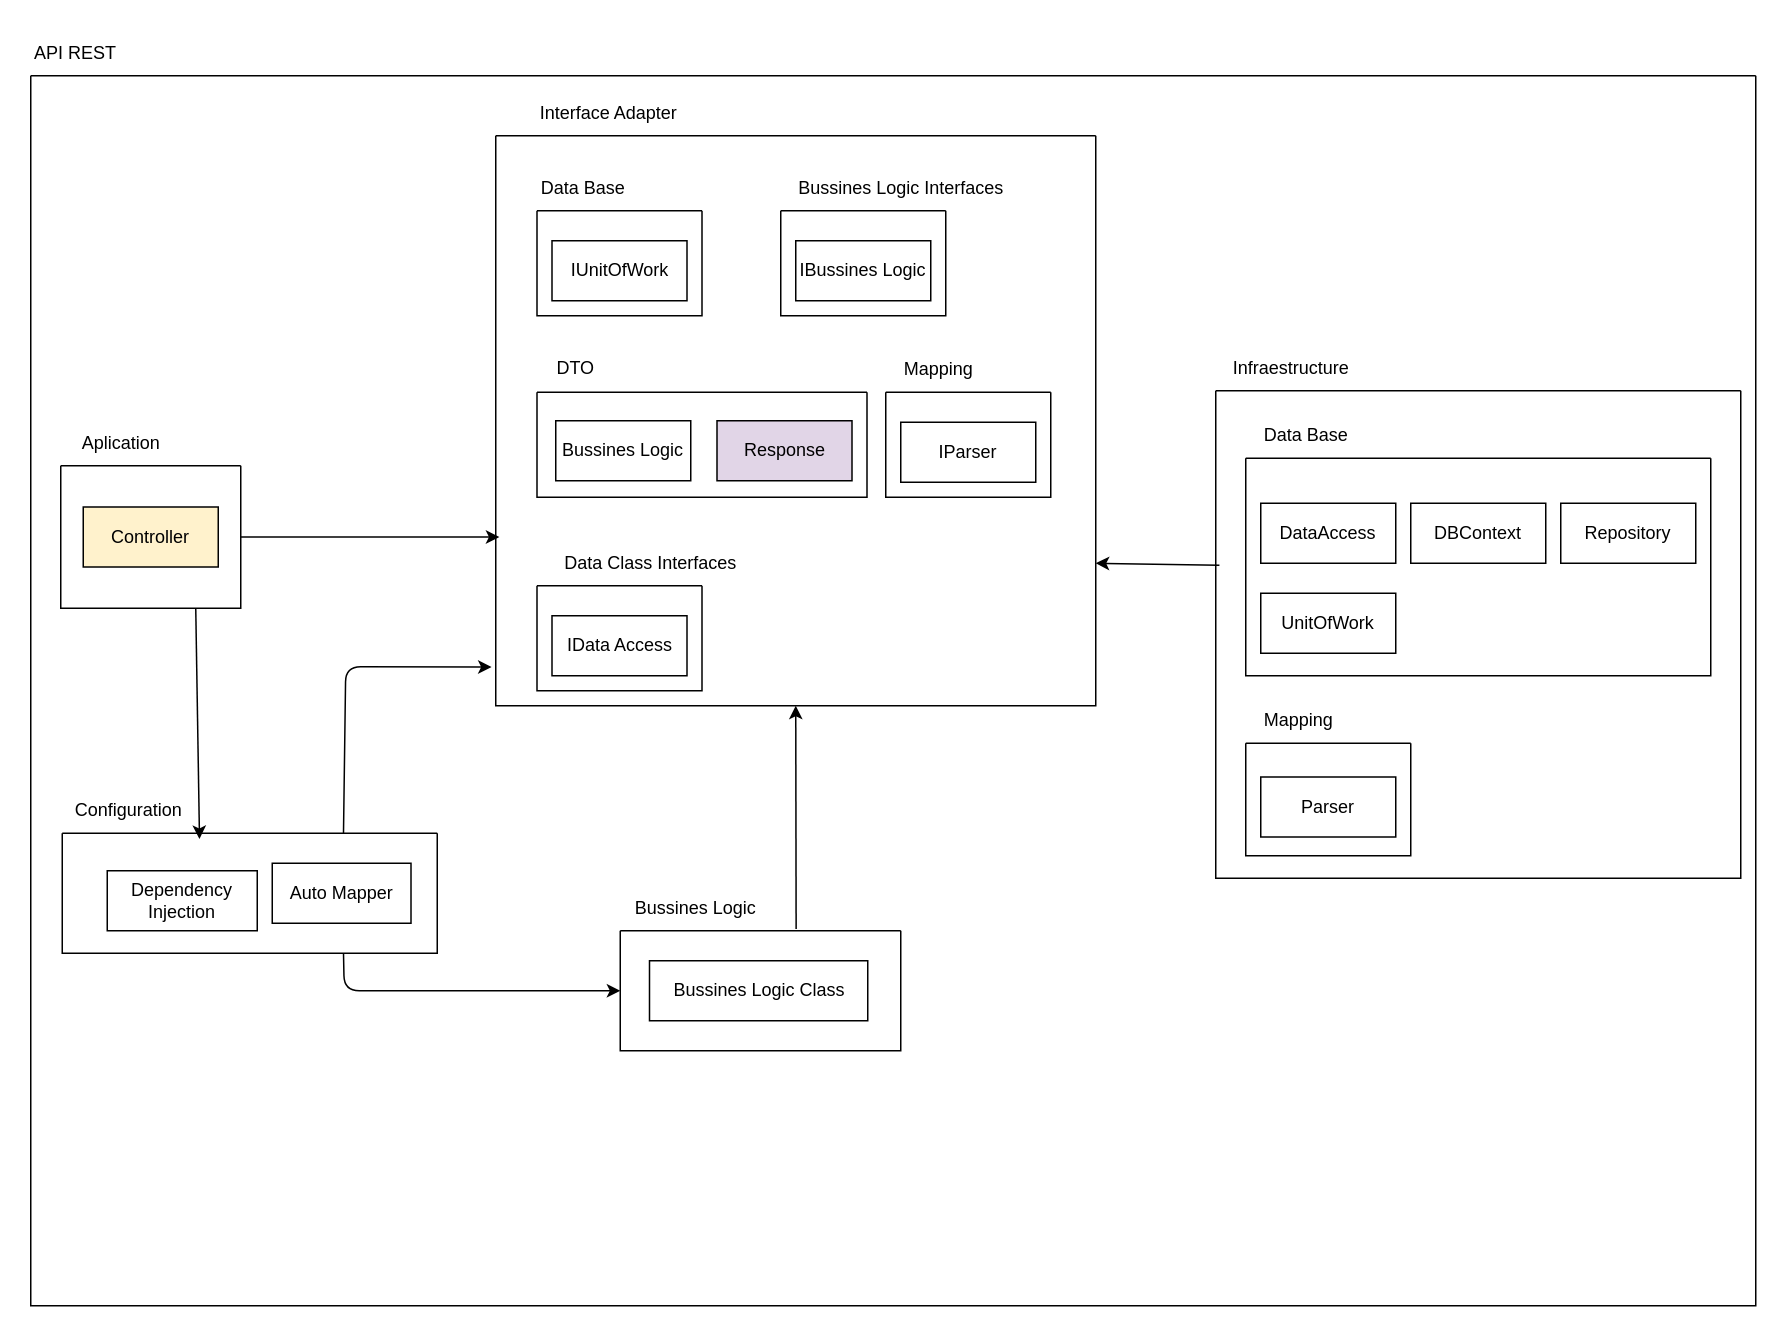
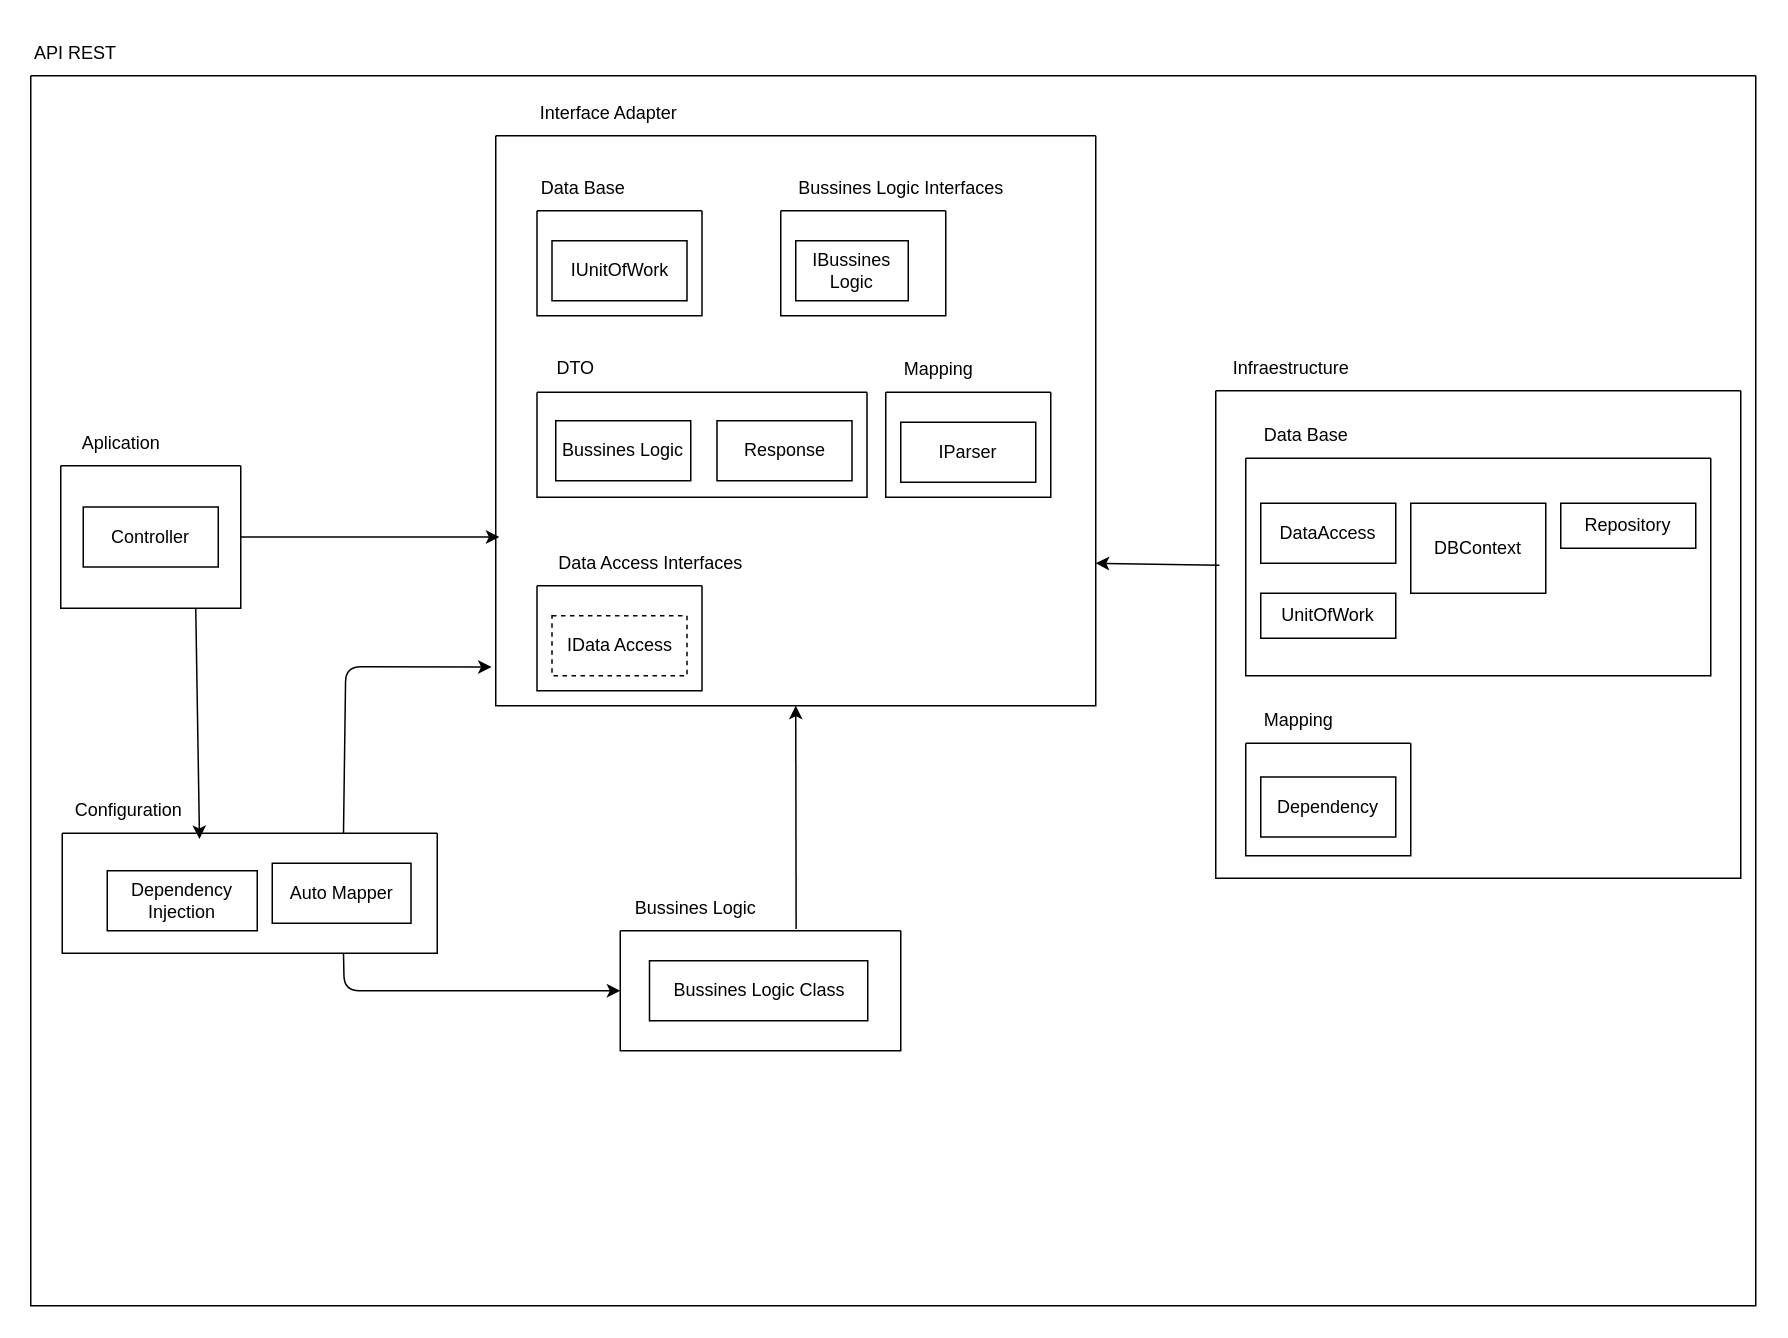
node "IBussines Logic": size 135x60 -> 113x60
node "Response": fillcolor #e1d5e7 -> #ffffff
node "DBContext": size 135x60 -> 135x90
node "Repository": size 135x60 -> 135x45
node "Controller": fillcolor #fff2cc -> #ffffff
node "Data Class Interfaces": label "Data Class Interfaces" -> "Data Access Interfaces"
node "UnitOfWork": size 135x60 -> 135x45
node "IData Access": style solid -> dashed
node "Parser": label "Parser" -> "Dependency"
